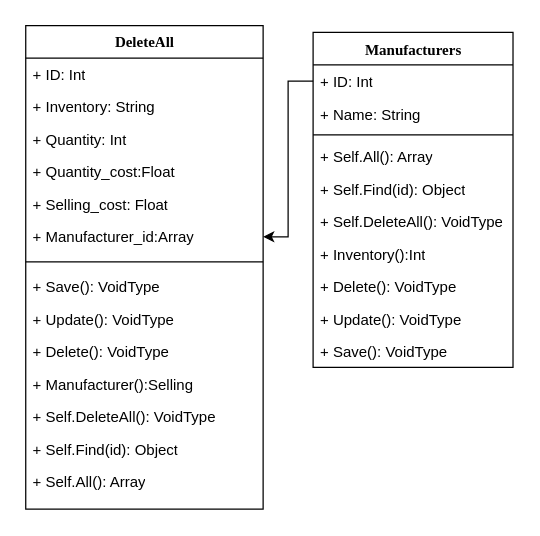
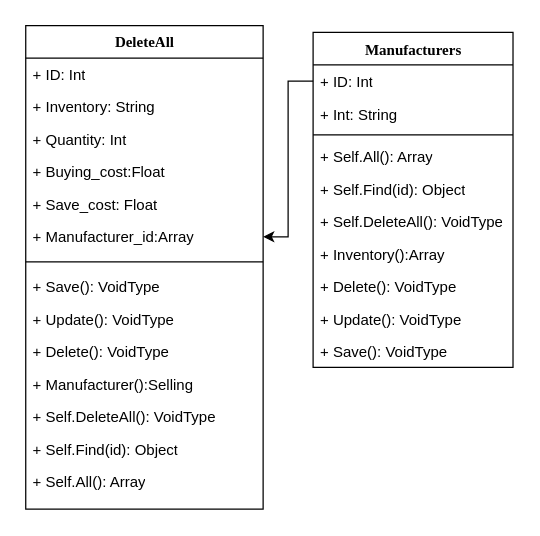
node "+ Name: String": label "+ Name: String" -> "+ Int: String"
node "+ Quantity_cost:Float": label "+ Quantity_cost:Float" -> "+ Buying_cost:Float"
node "+ Selling_cost: Float": label "+ Selling_cost: Float" -> "+ Save_cost: Float"
node "+ Inventory():Int": label "+ Inventory():Int" -> "+ Inventory():Array"
